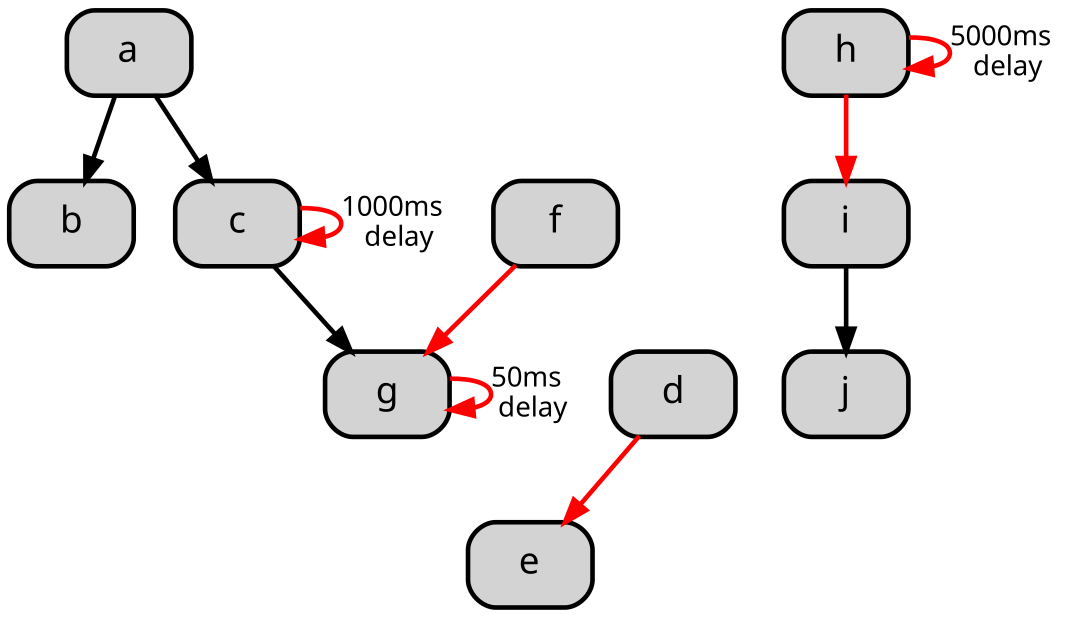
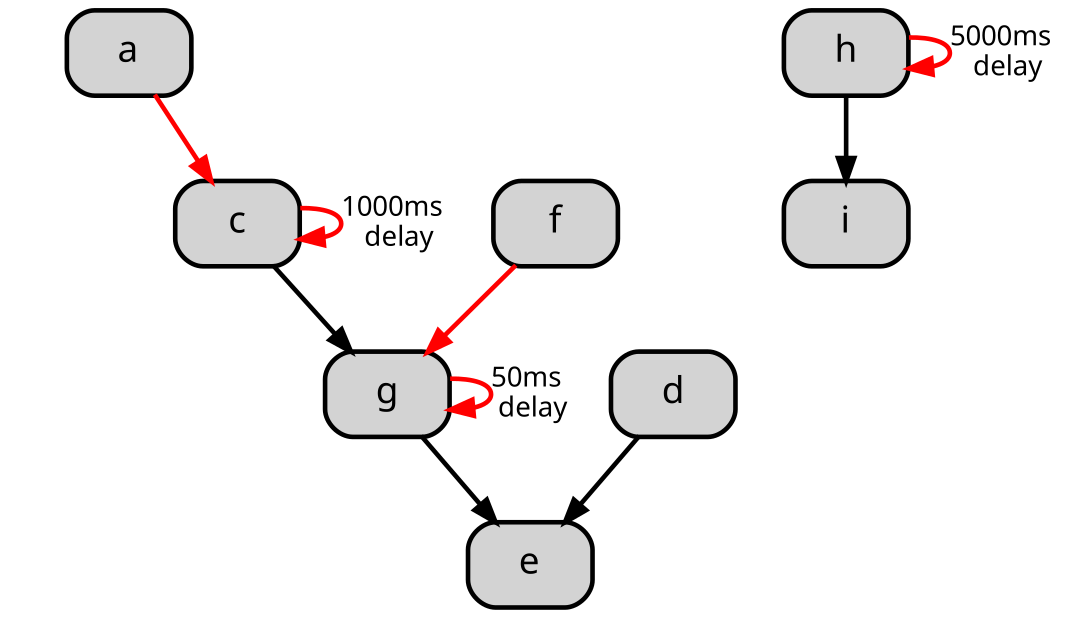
edge "h" -> "i": color red -> black
edge "a" -> "c": color black -> red
node "b": removed
node "j": removed
edge "g" -> "e": added
edge "d" -> "e": color red -> black
